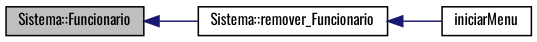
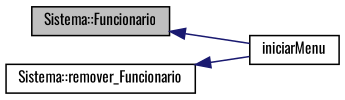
edge "Sistema::remover_Funcionario" -> "Sistema::Funcionario": now "iniciarMenu" -> "Sistema::Funcionario"
